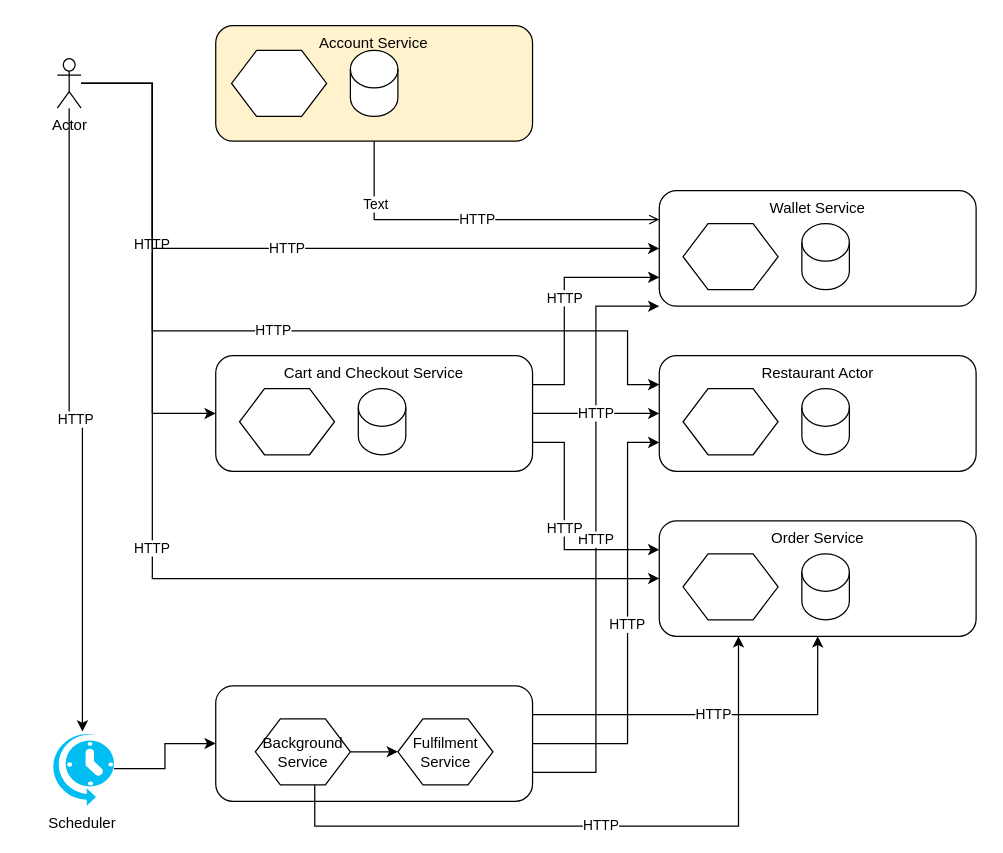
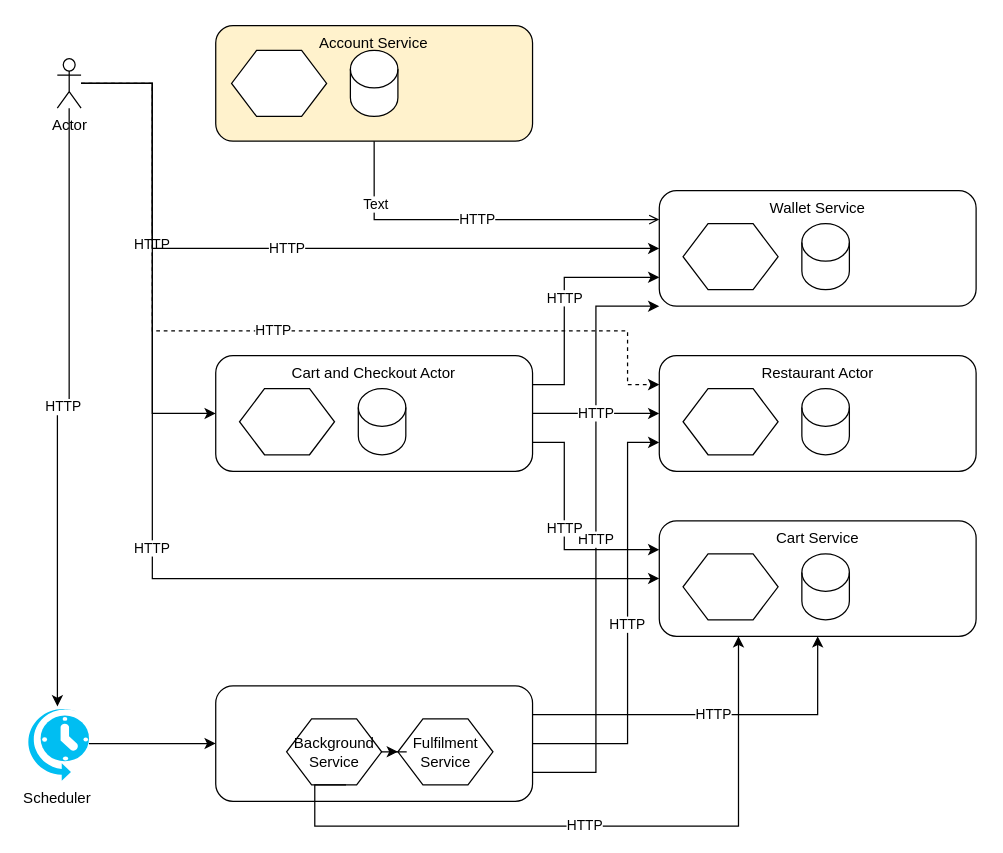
edge "Actor" -> "Restaurant Actor": style solid -> dashed
node "Cart and Checkout Service": label "Cart and Checkout Service" -> "Cart and Checkout Actor"
node "Order Service": label "Order Service" -> "Cart Service"
node "Background Service": moved (303, 751) -> (334, 751)
node "Scheduler": moved (82, 768) -> (57, 743)
